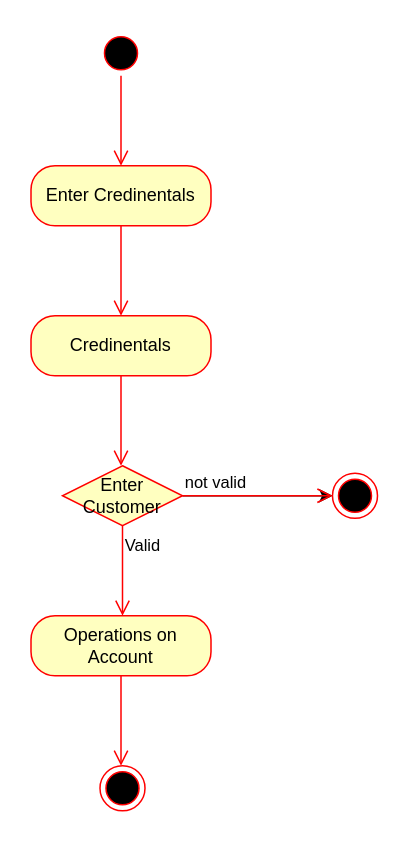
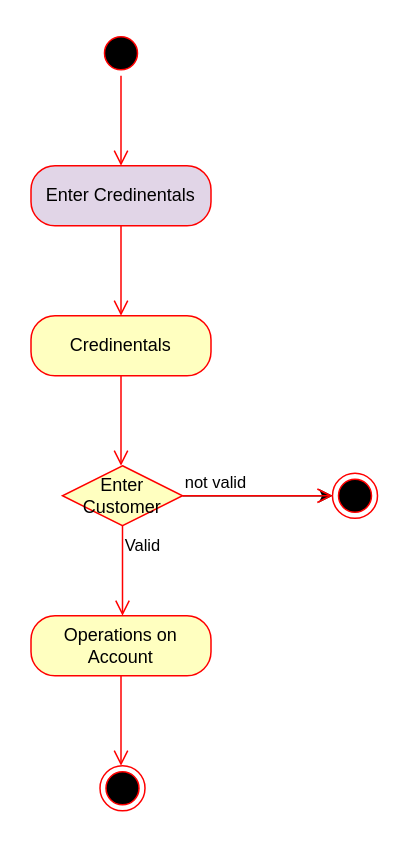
node "Enter Credinentals": fillcolor #ffffc0 -> #e1d5e7
